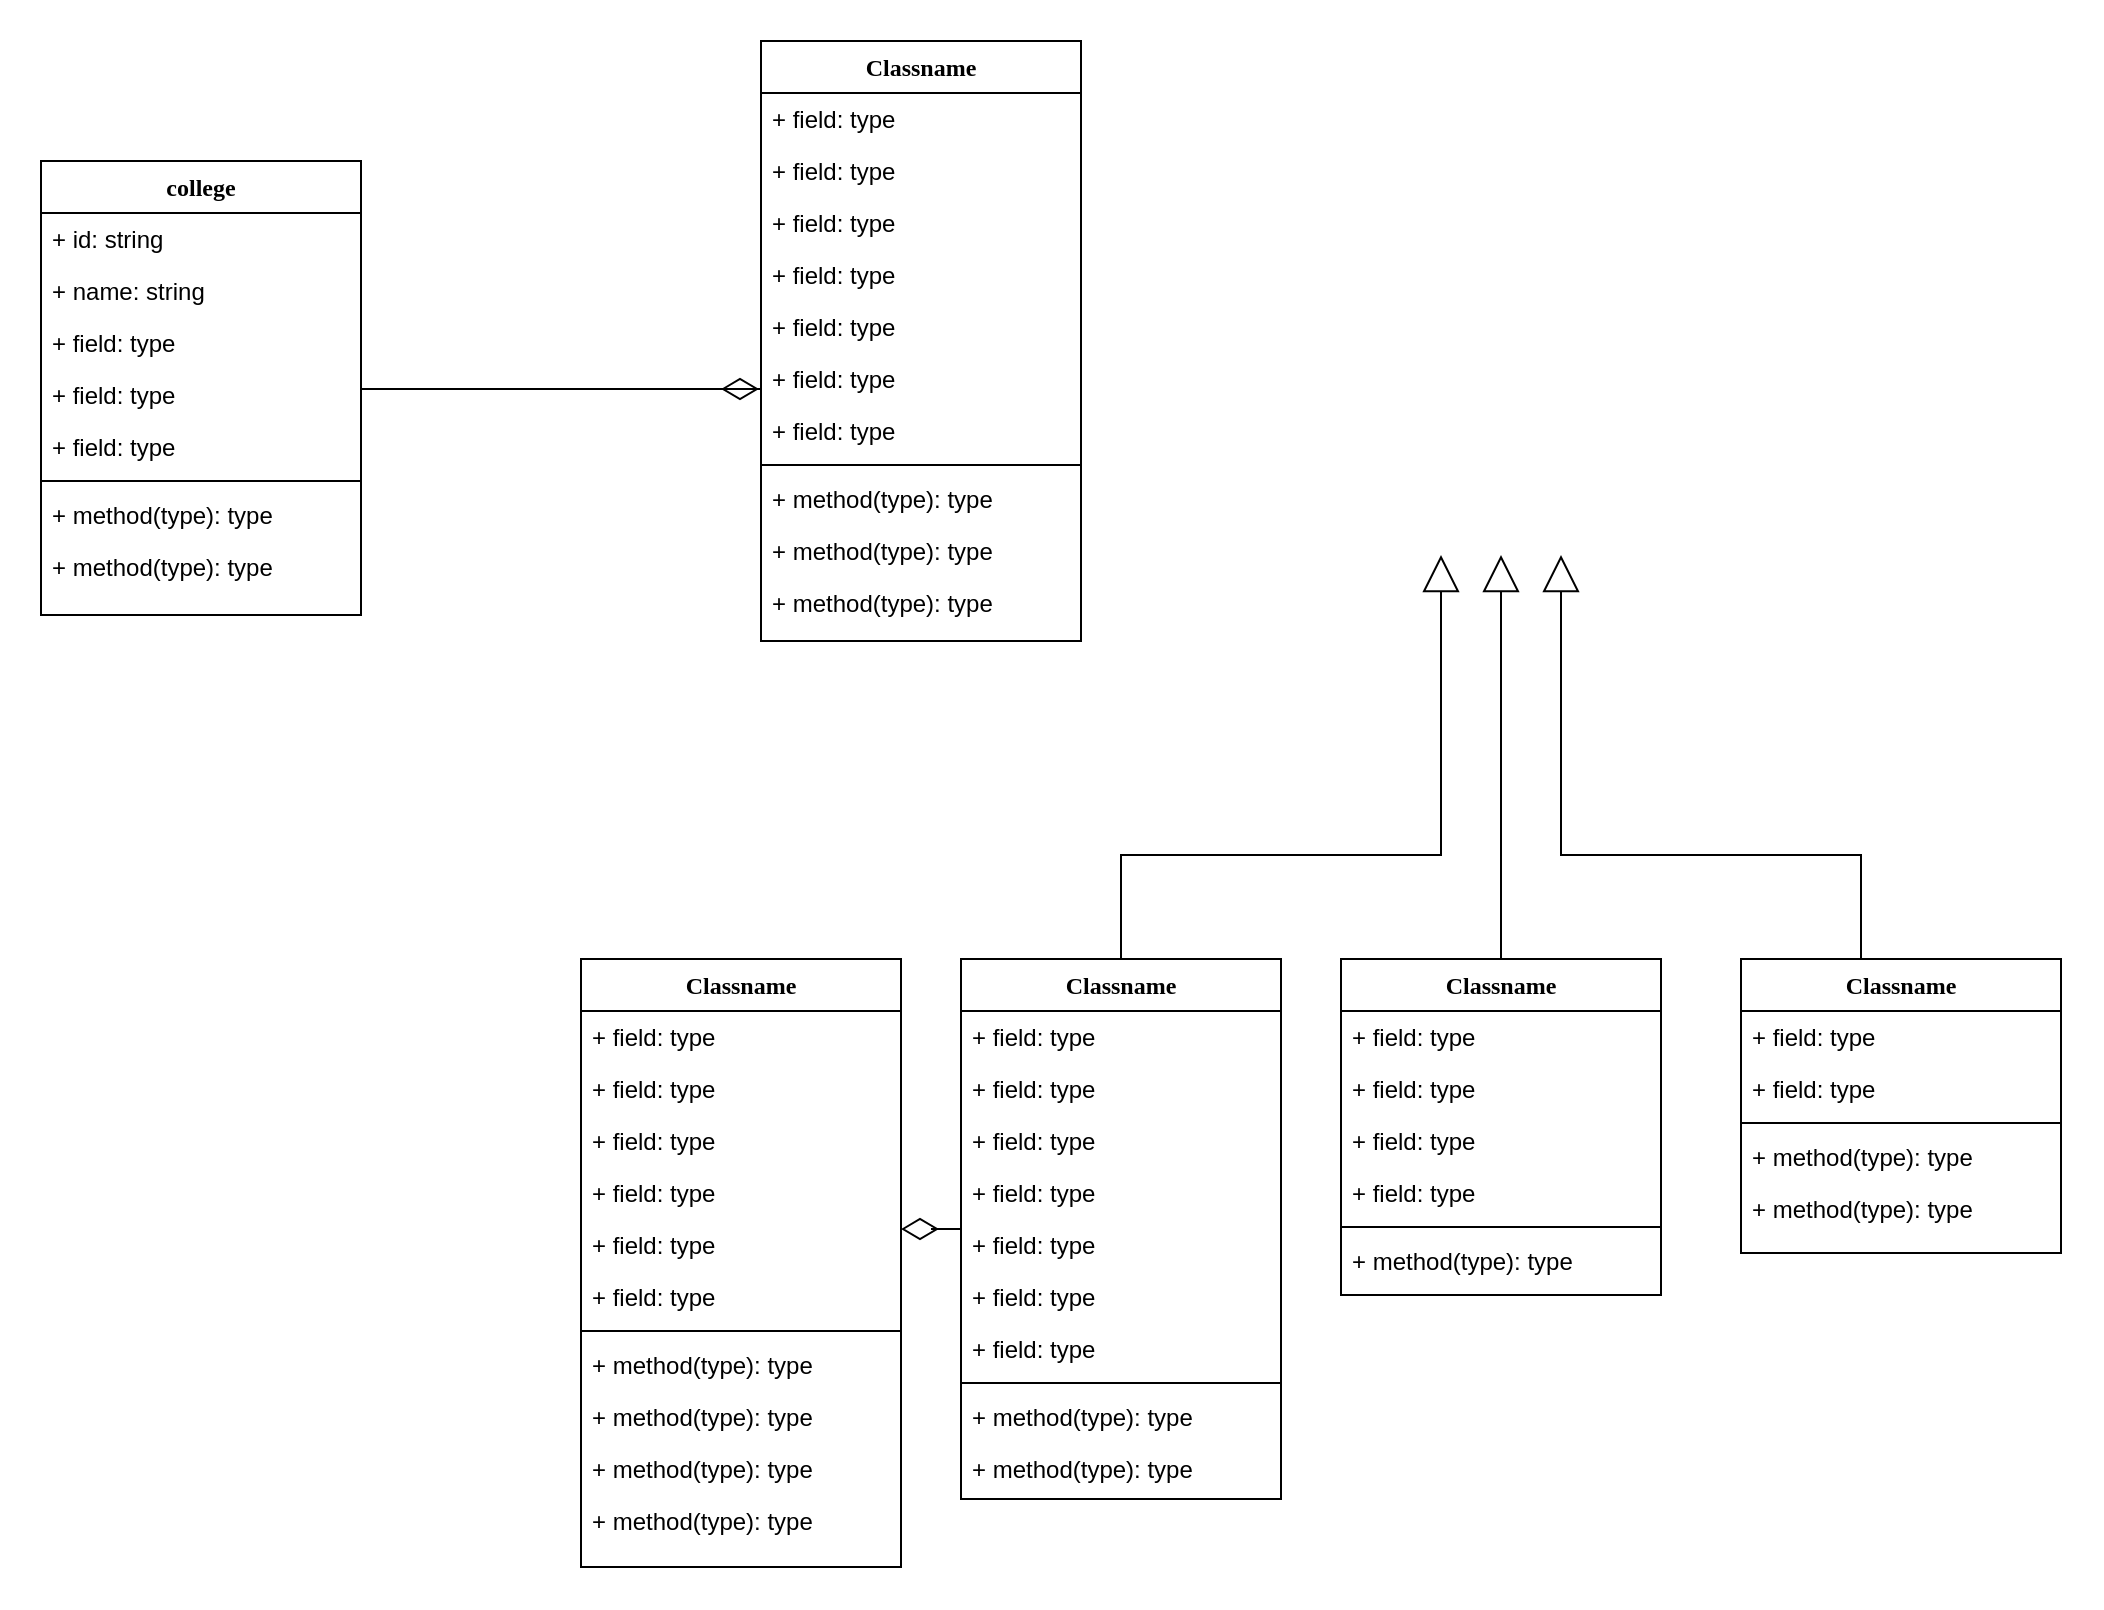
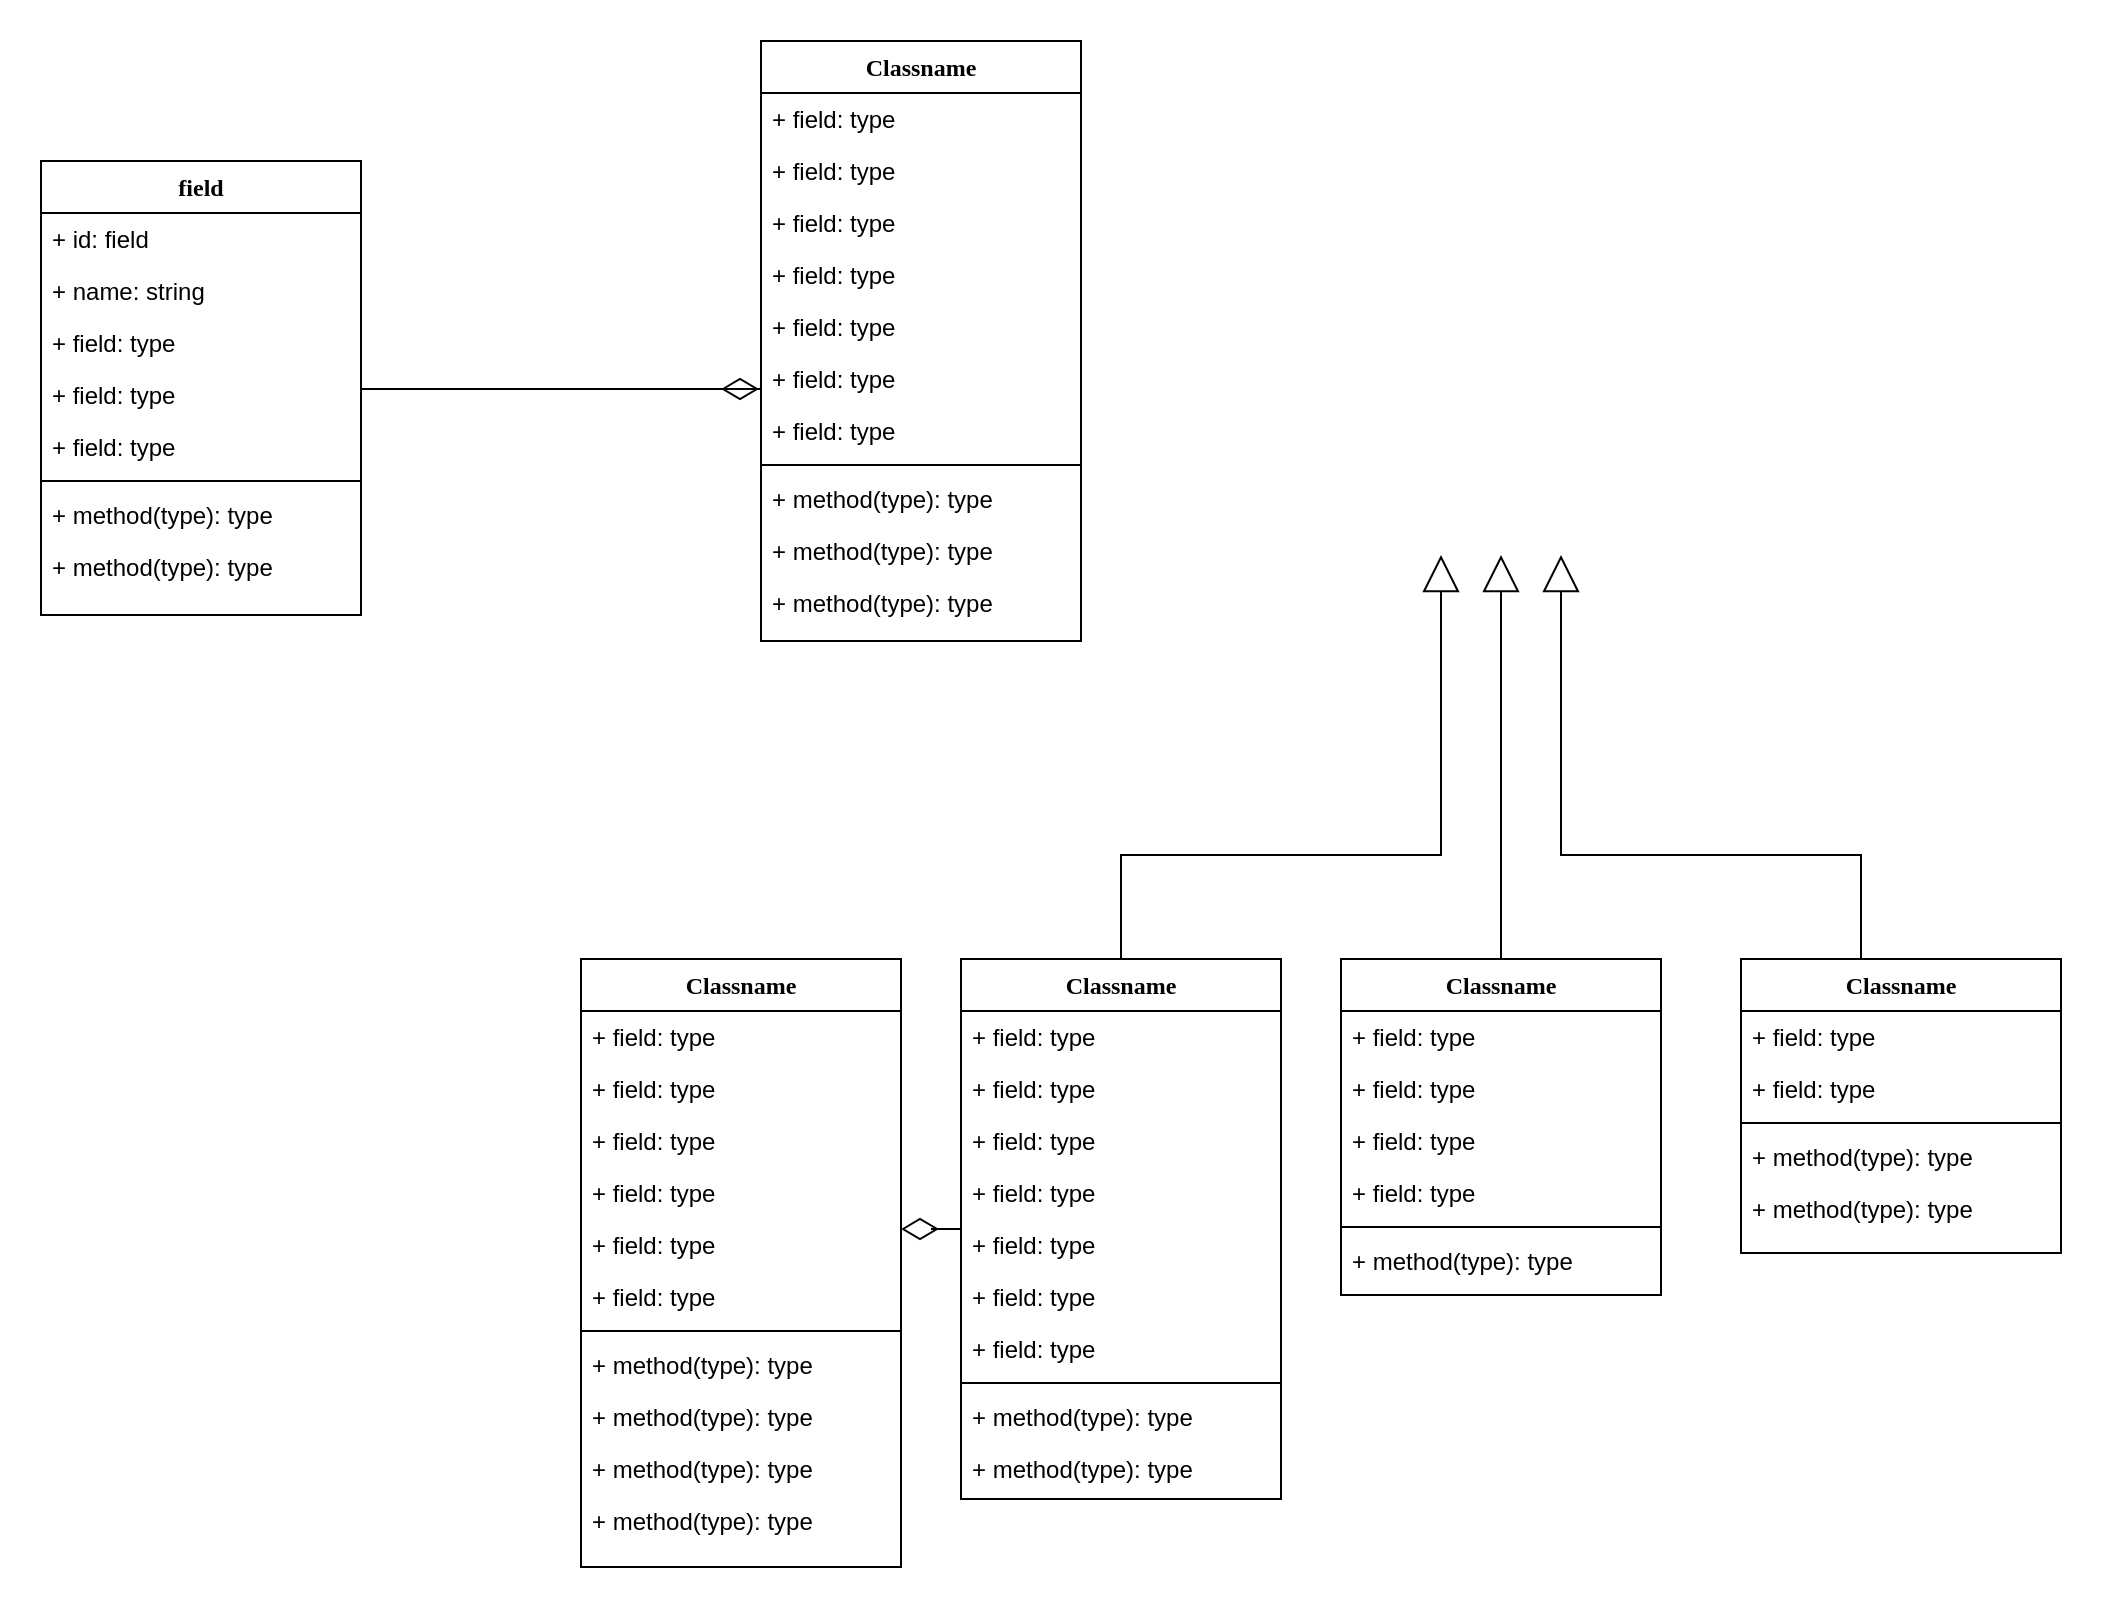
node "college": label "college" -> "field"
node "+ id: string": label "+ id: string" -> "+ id: field"
